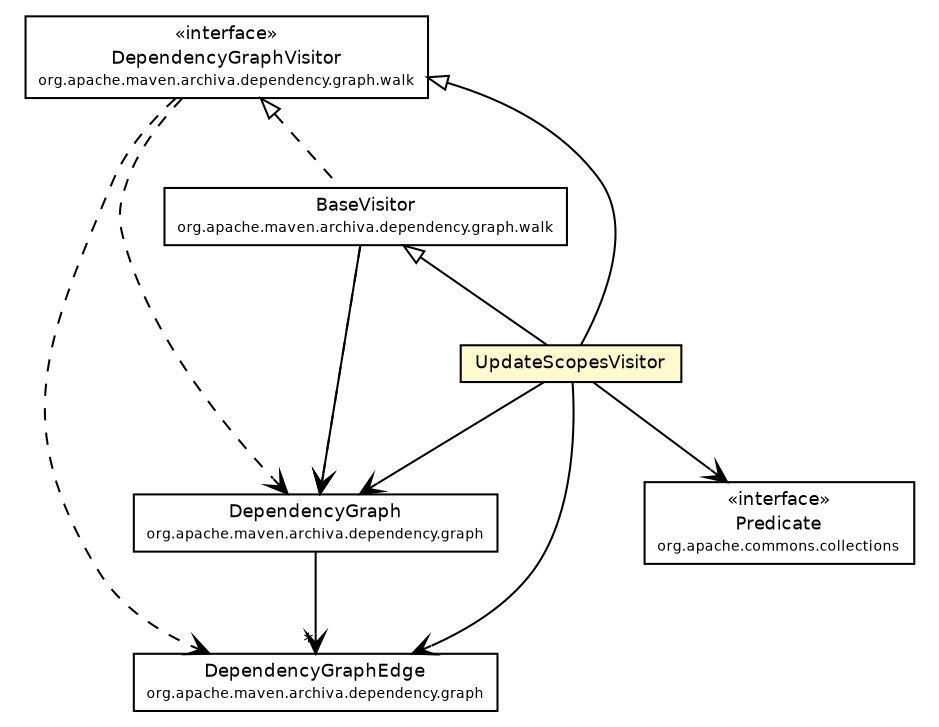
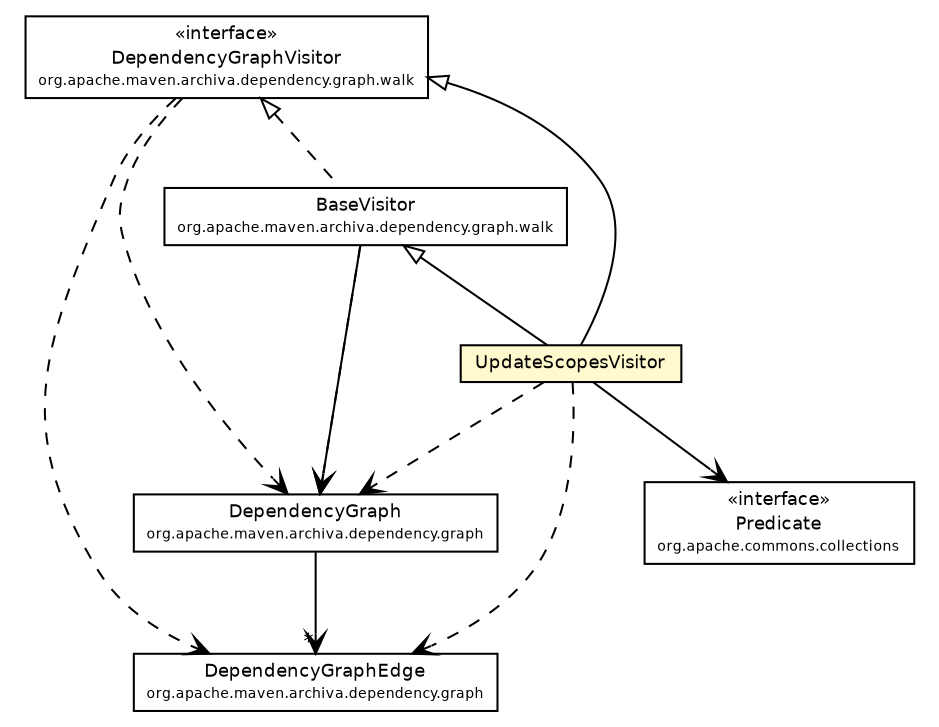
edge "UpdateScopesVisitor" -> "DependencyGraph": style solid -> dashed
edge "UpdateScopesVisitor" -> "DependencyGraphEdge": style solid -> dashed
